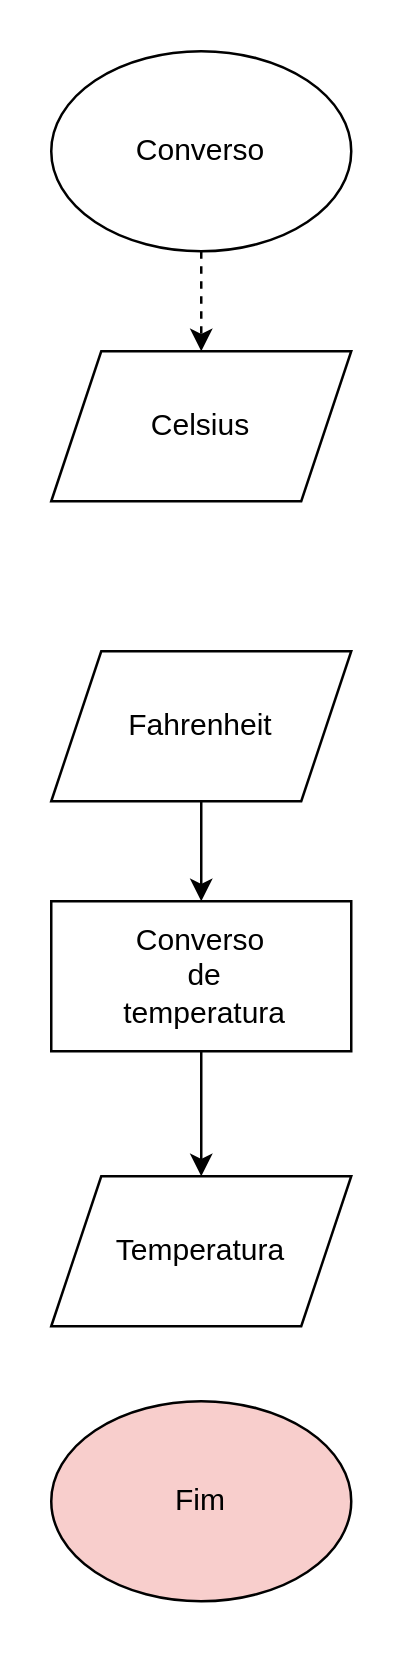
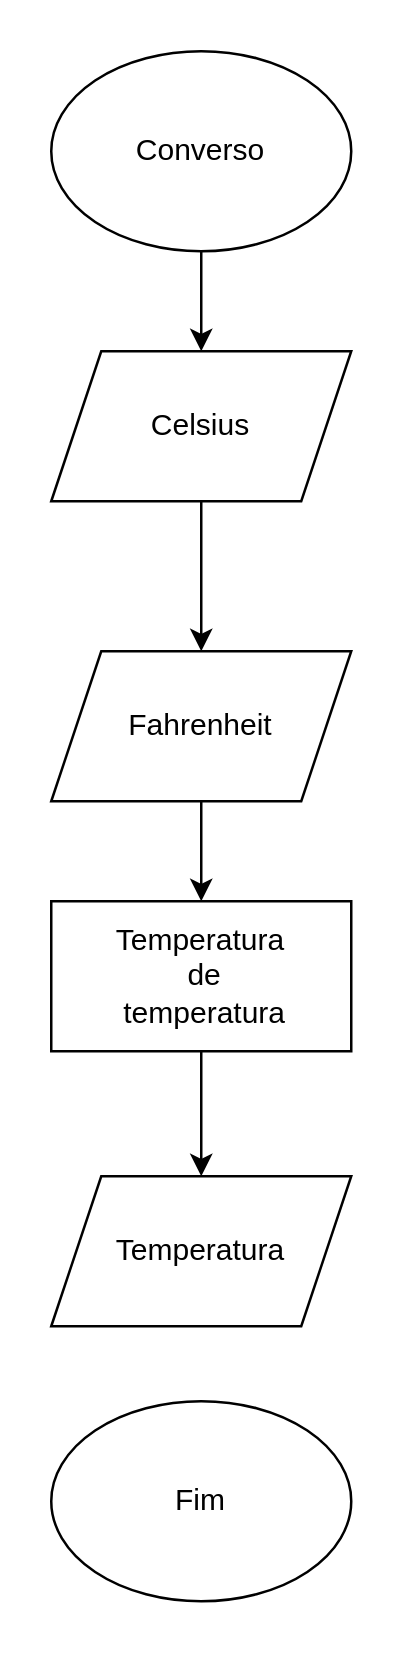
edge "Converso" -> "Celsius": style dashed -> solid
edge "Celsius" -> "Fahrenheit": added
node "Converso de temperatura": label "Converso de temperatura" -> "Temperatura de temperatura"
node "Fim": fillcolor #f8cecc -> #ffffff
